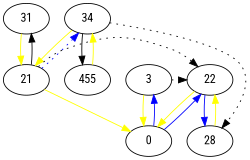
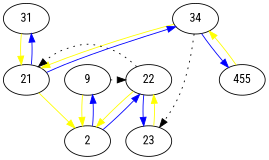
edge "21" -> "22": reversed
edge "34" -> "455": color black -> blue
edge "21" -> "31": color black -> blue
edge "21" -> "34": style dotted -> solid
node "3": label "3" -> "9"
node "0": label "0" -> "2"
node "28": label "28" -> "23"
